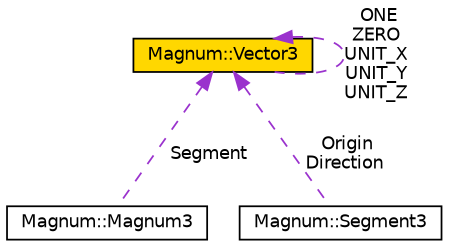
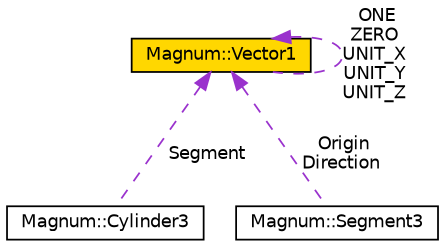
node "Magnum::Vector3": label "Magnum::Vector3" -> "Magnum::Vector1"
node "Magnum::Magnum3": label "Magnum::Magnum3" -> "Magnum::Cylinder3"
